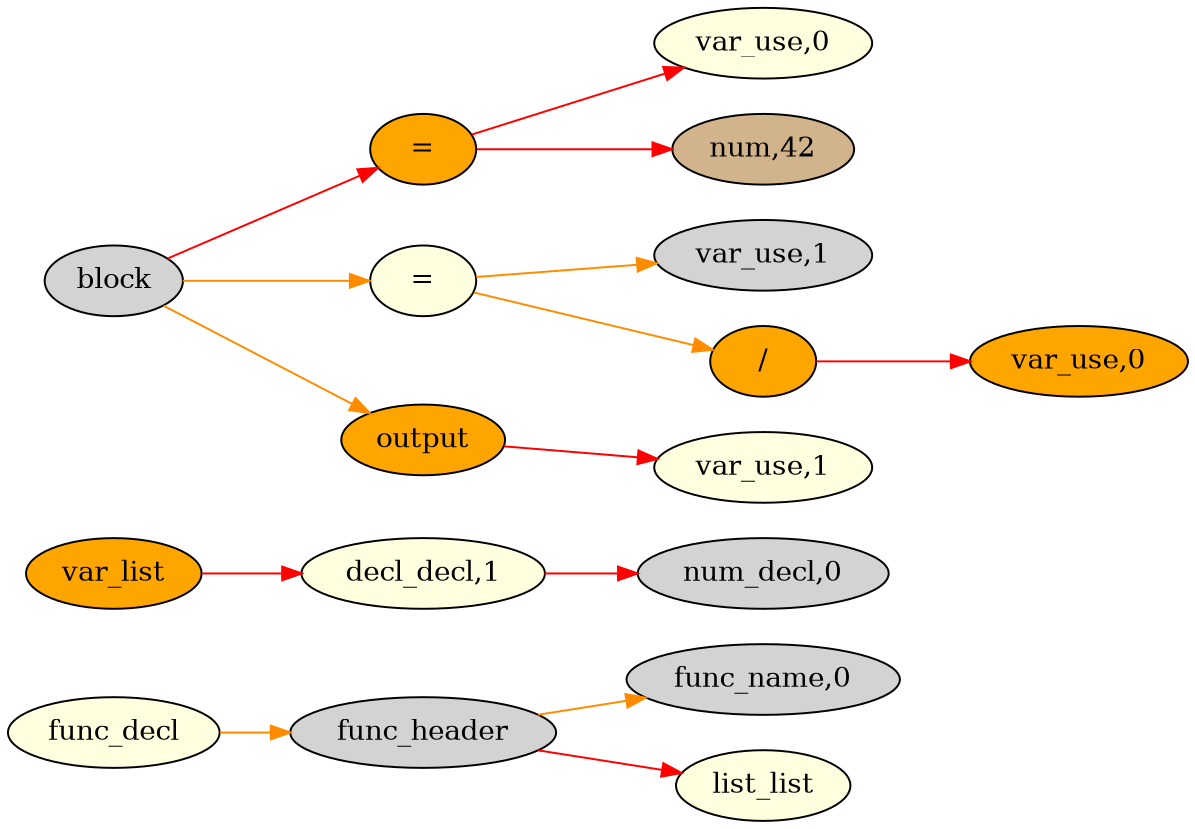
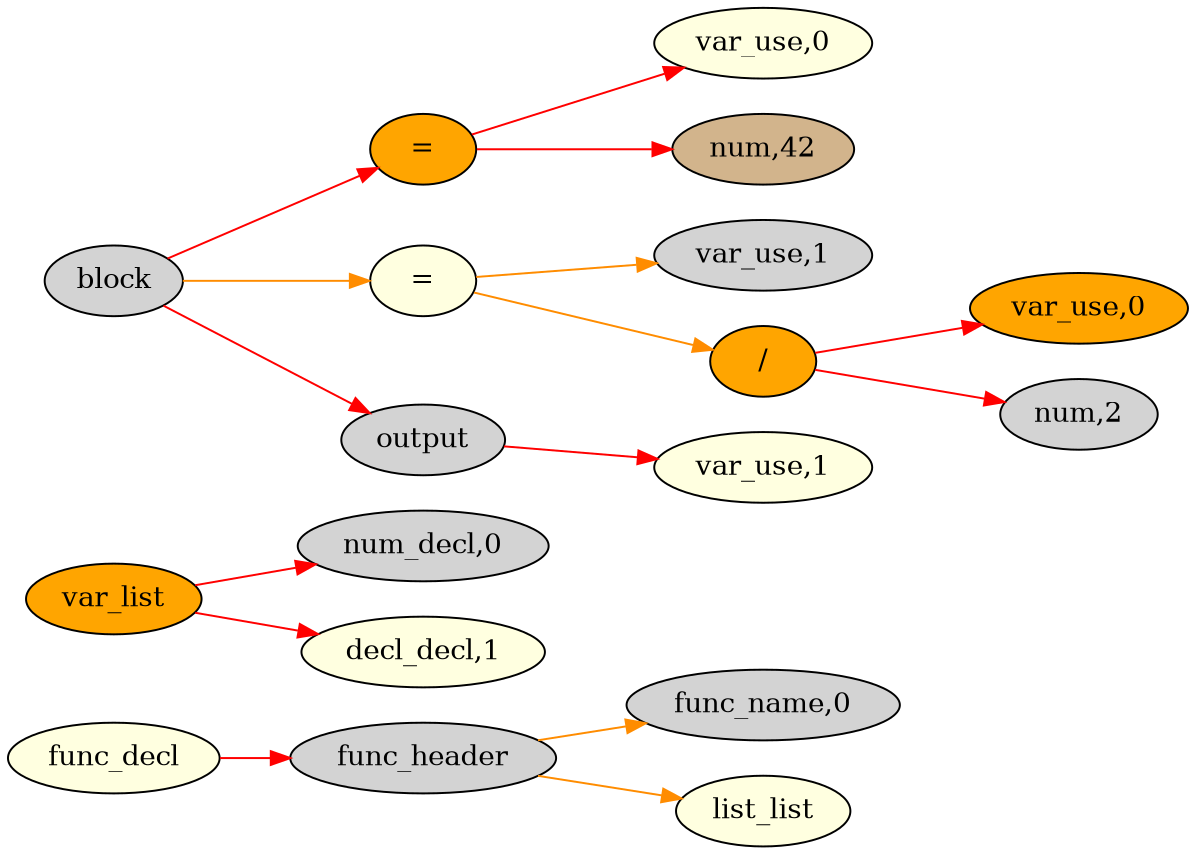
edge "block" -> "output": color darkorange -> red
node "num,2": added
node "output": fillcolor orange -> lightgrey
edge "decl_decl,1" -> "num_decl,0": now "var_list" -> "num_decl,0"
edge "func_decl" -> "func_header": color darkorange -> red
edge "func_header" -> "list_list": color red -> darkorange
